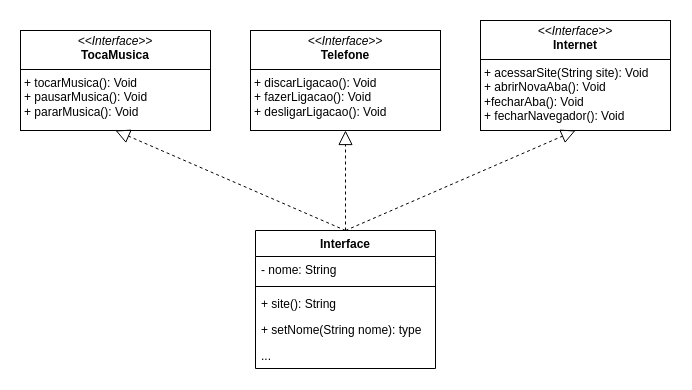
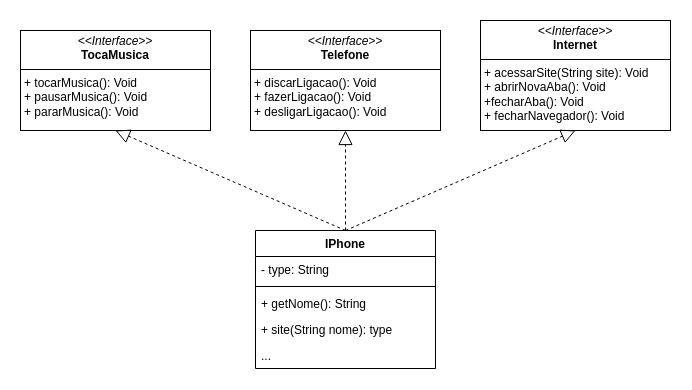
node "Interface": label "Interface" -> "IPhone"
node "- nome: String": label "- nome: String" -> "- type: String"
node "+ site(): String": label "+ site(): String" -> "+ getNome(): String"
node "+ setNome(String nome): type": label "+ setNome(String nome): type" -> "+ site(String nome): type"
